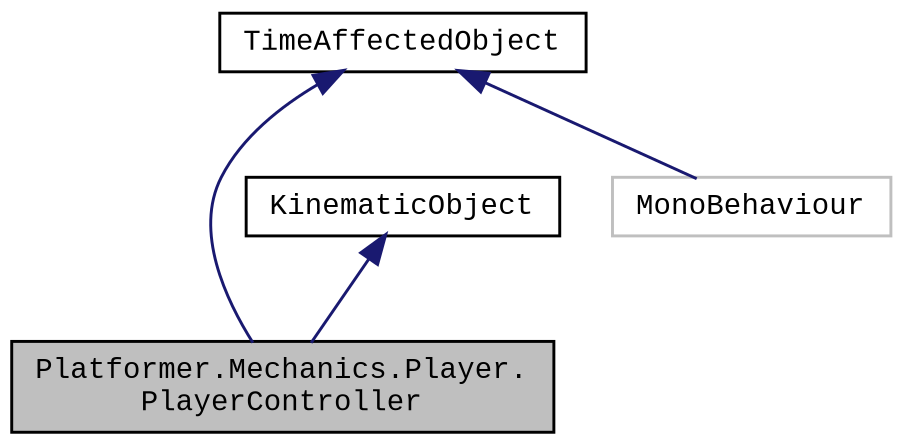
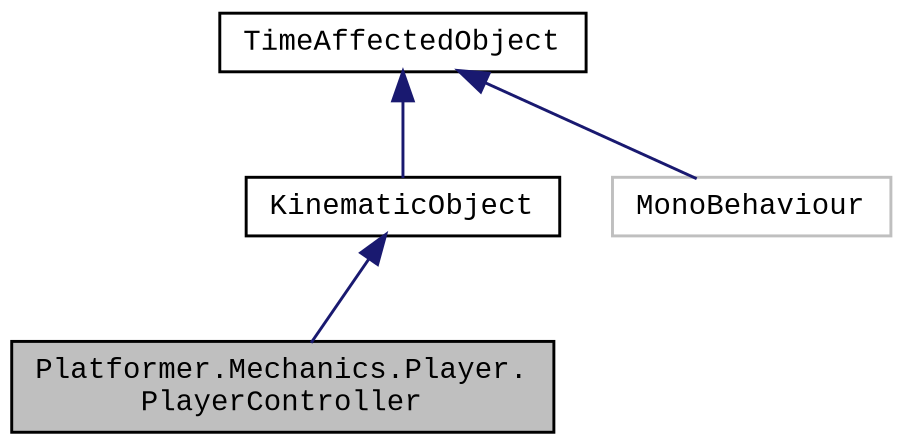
edge "Platformer.Mechanics.Player. PlayerController" -> "TimeAffectedObject": now "KinematicObject" -> "TimeAffectedObject"
